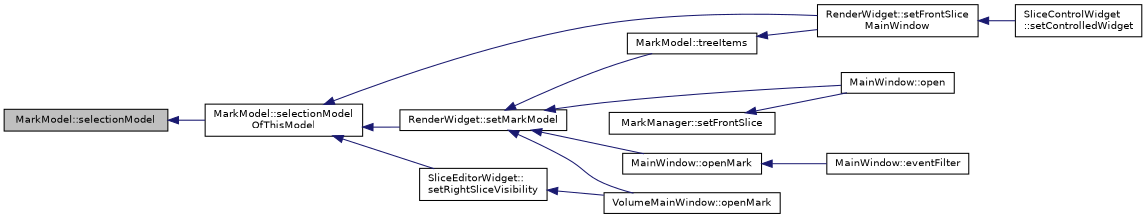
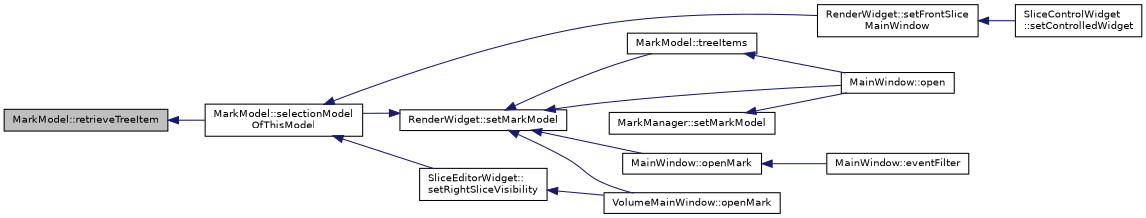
edge "RenderWidget::setFrontSlice MainWindow" -> "MarkModel::treeItems": now "MainWindow::open" -> "MarkModel::treeItems"
node "MarkModel::selectionModel": label "MarkModel::selectionModel" -> "MarkModel::retrieveTreeItem"
node "MarkManager::setFrontSlice": label "MarkManager::setFrontSlice" -> "MarkManager::setMarkModel"
edge "RenderWidget::setMarkModel" -> "MarkModel::selectionModel OfThisModel": reversed
